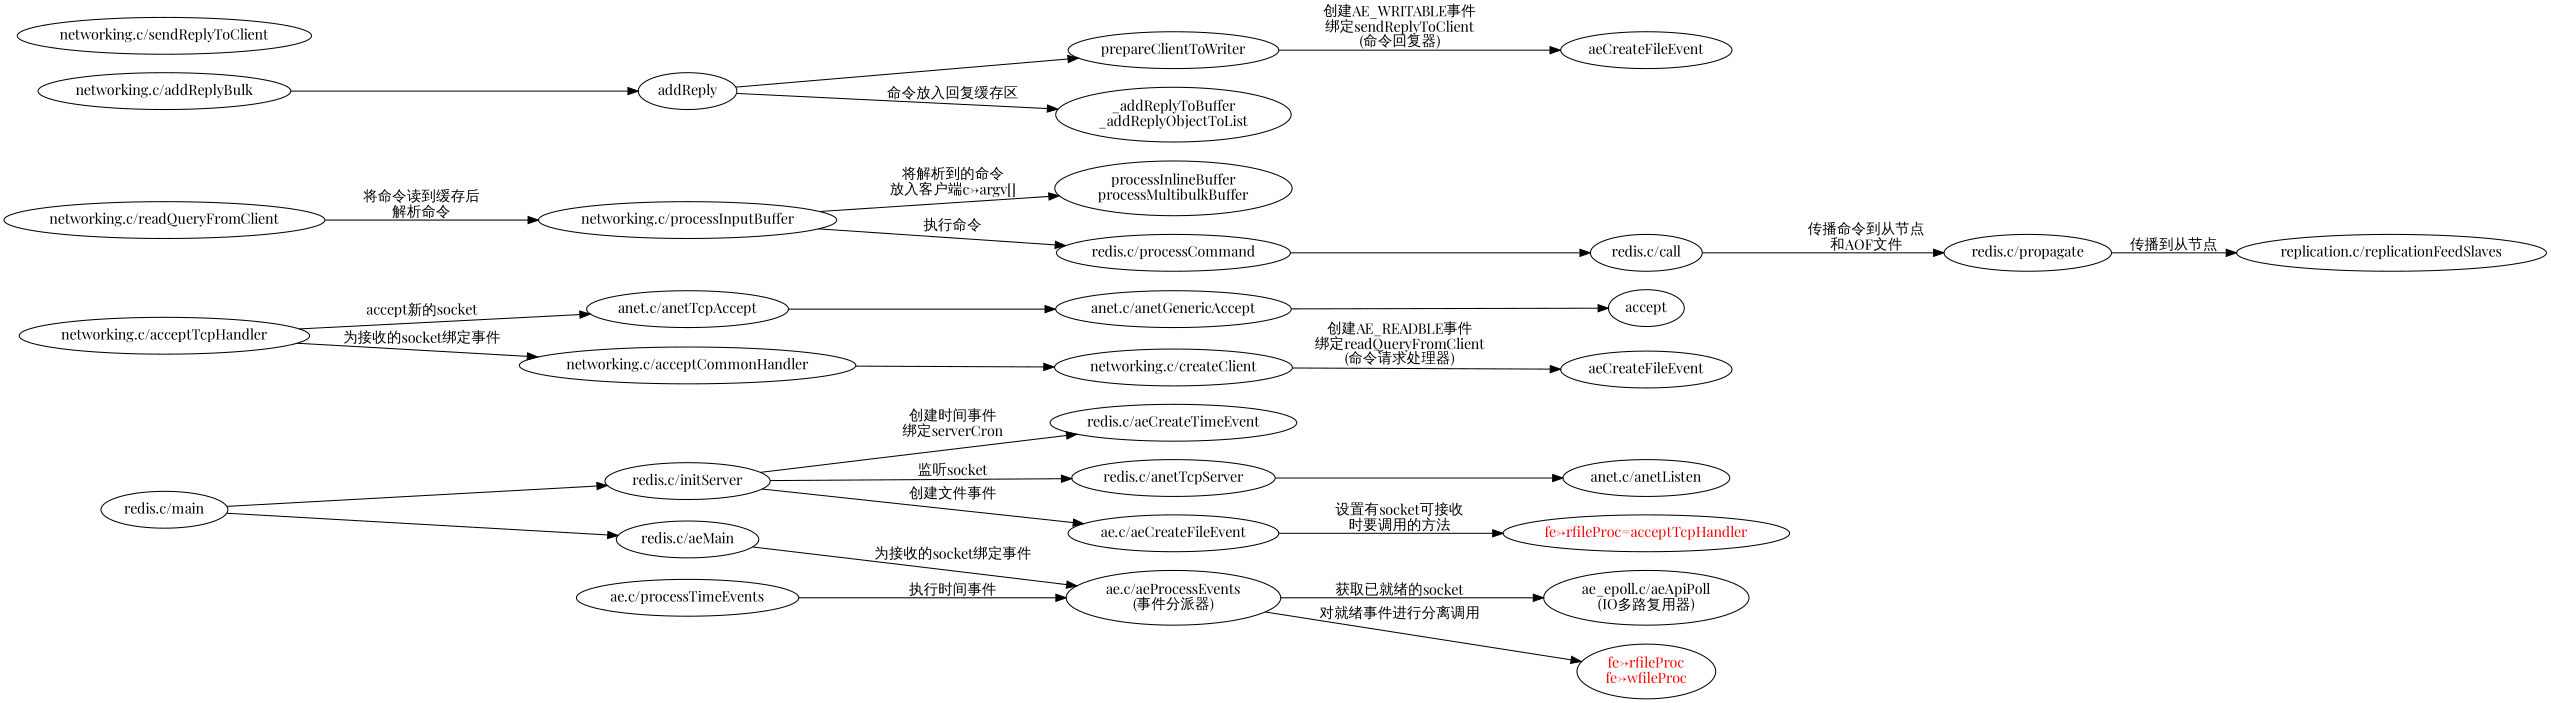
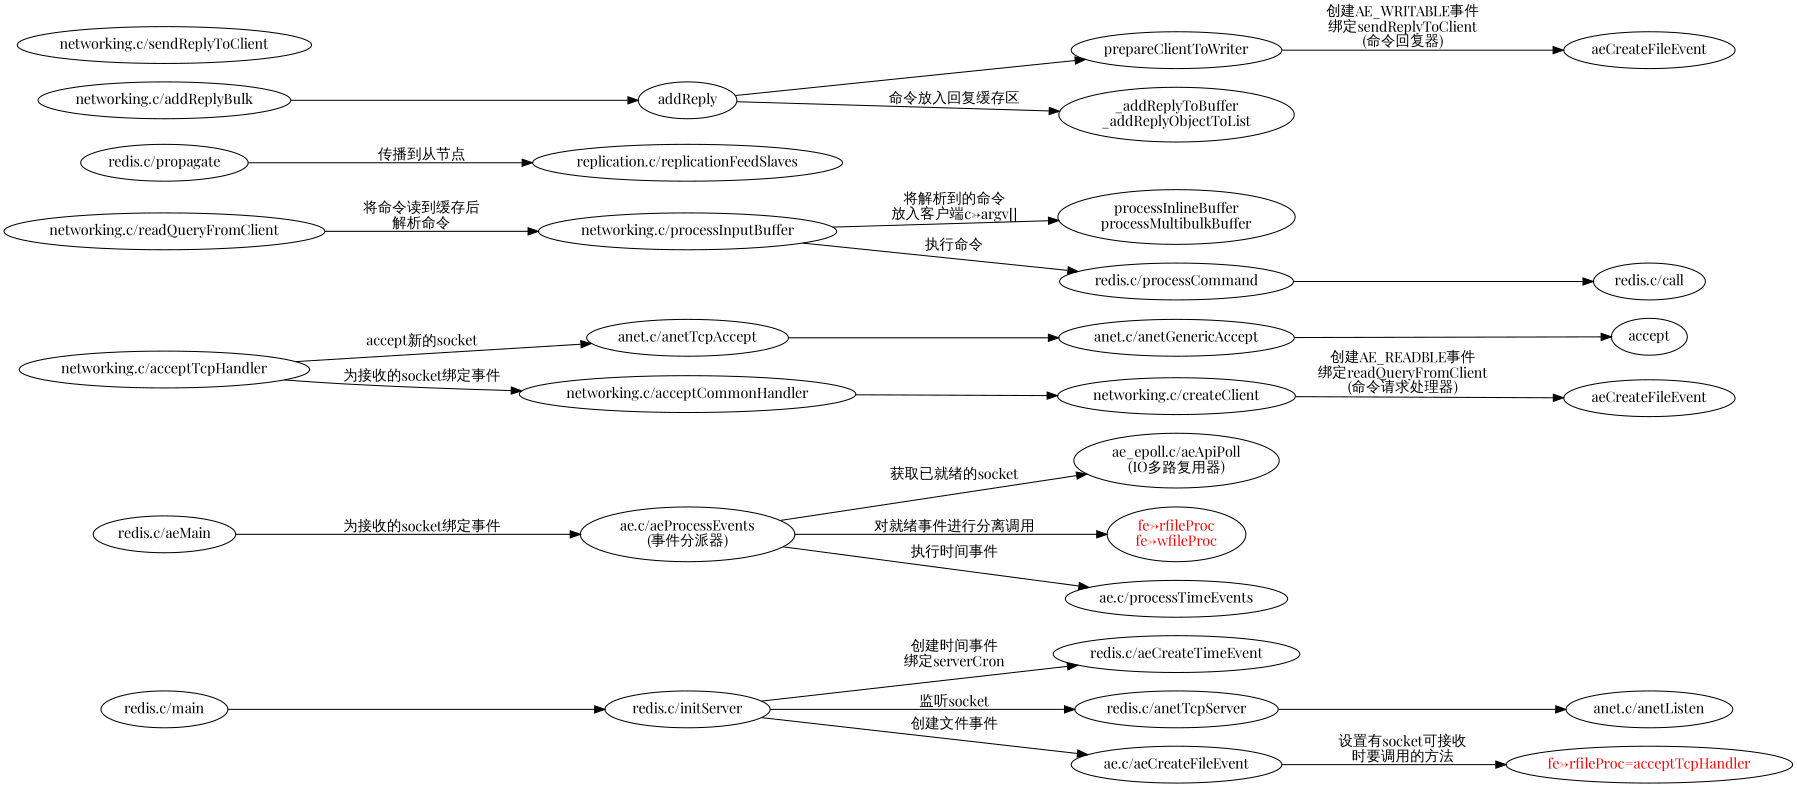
edge "redis.c/call" -> "redis.c/propagate": removed, label "传播命令到从节点 和AOF文件"
edge "redis.c/main" -> "redis.c/aeMain": removed
edge "ae.c/processTimeEvents" -> "ae.c/aeProcessEvents (事件分派器)": reversed
